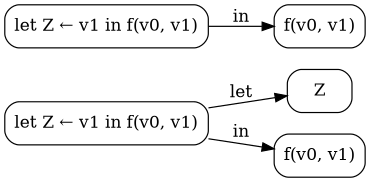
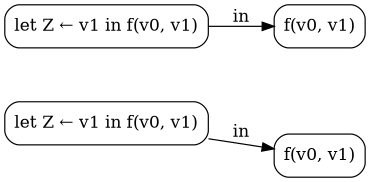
node "Z": removed
